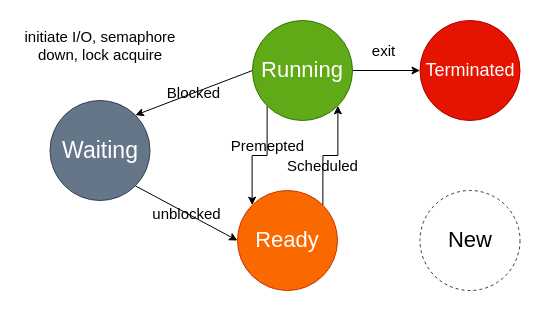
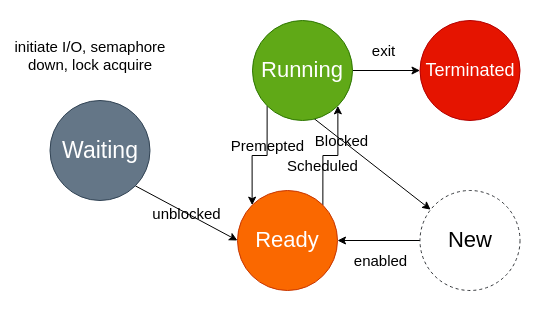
node "initiate I/O, semaphore down, lock acquire": moved (100, 46) -> (90, 56)
edge "Running" -> "Waiting": now "Running" -> "New"
edge "New" -> "Ready": added, label "enabled"
